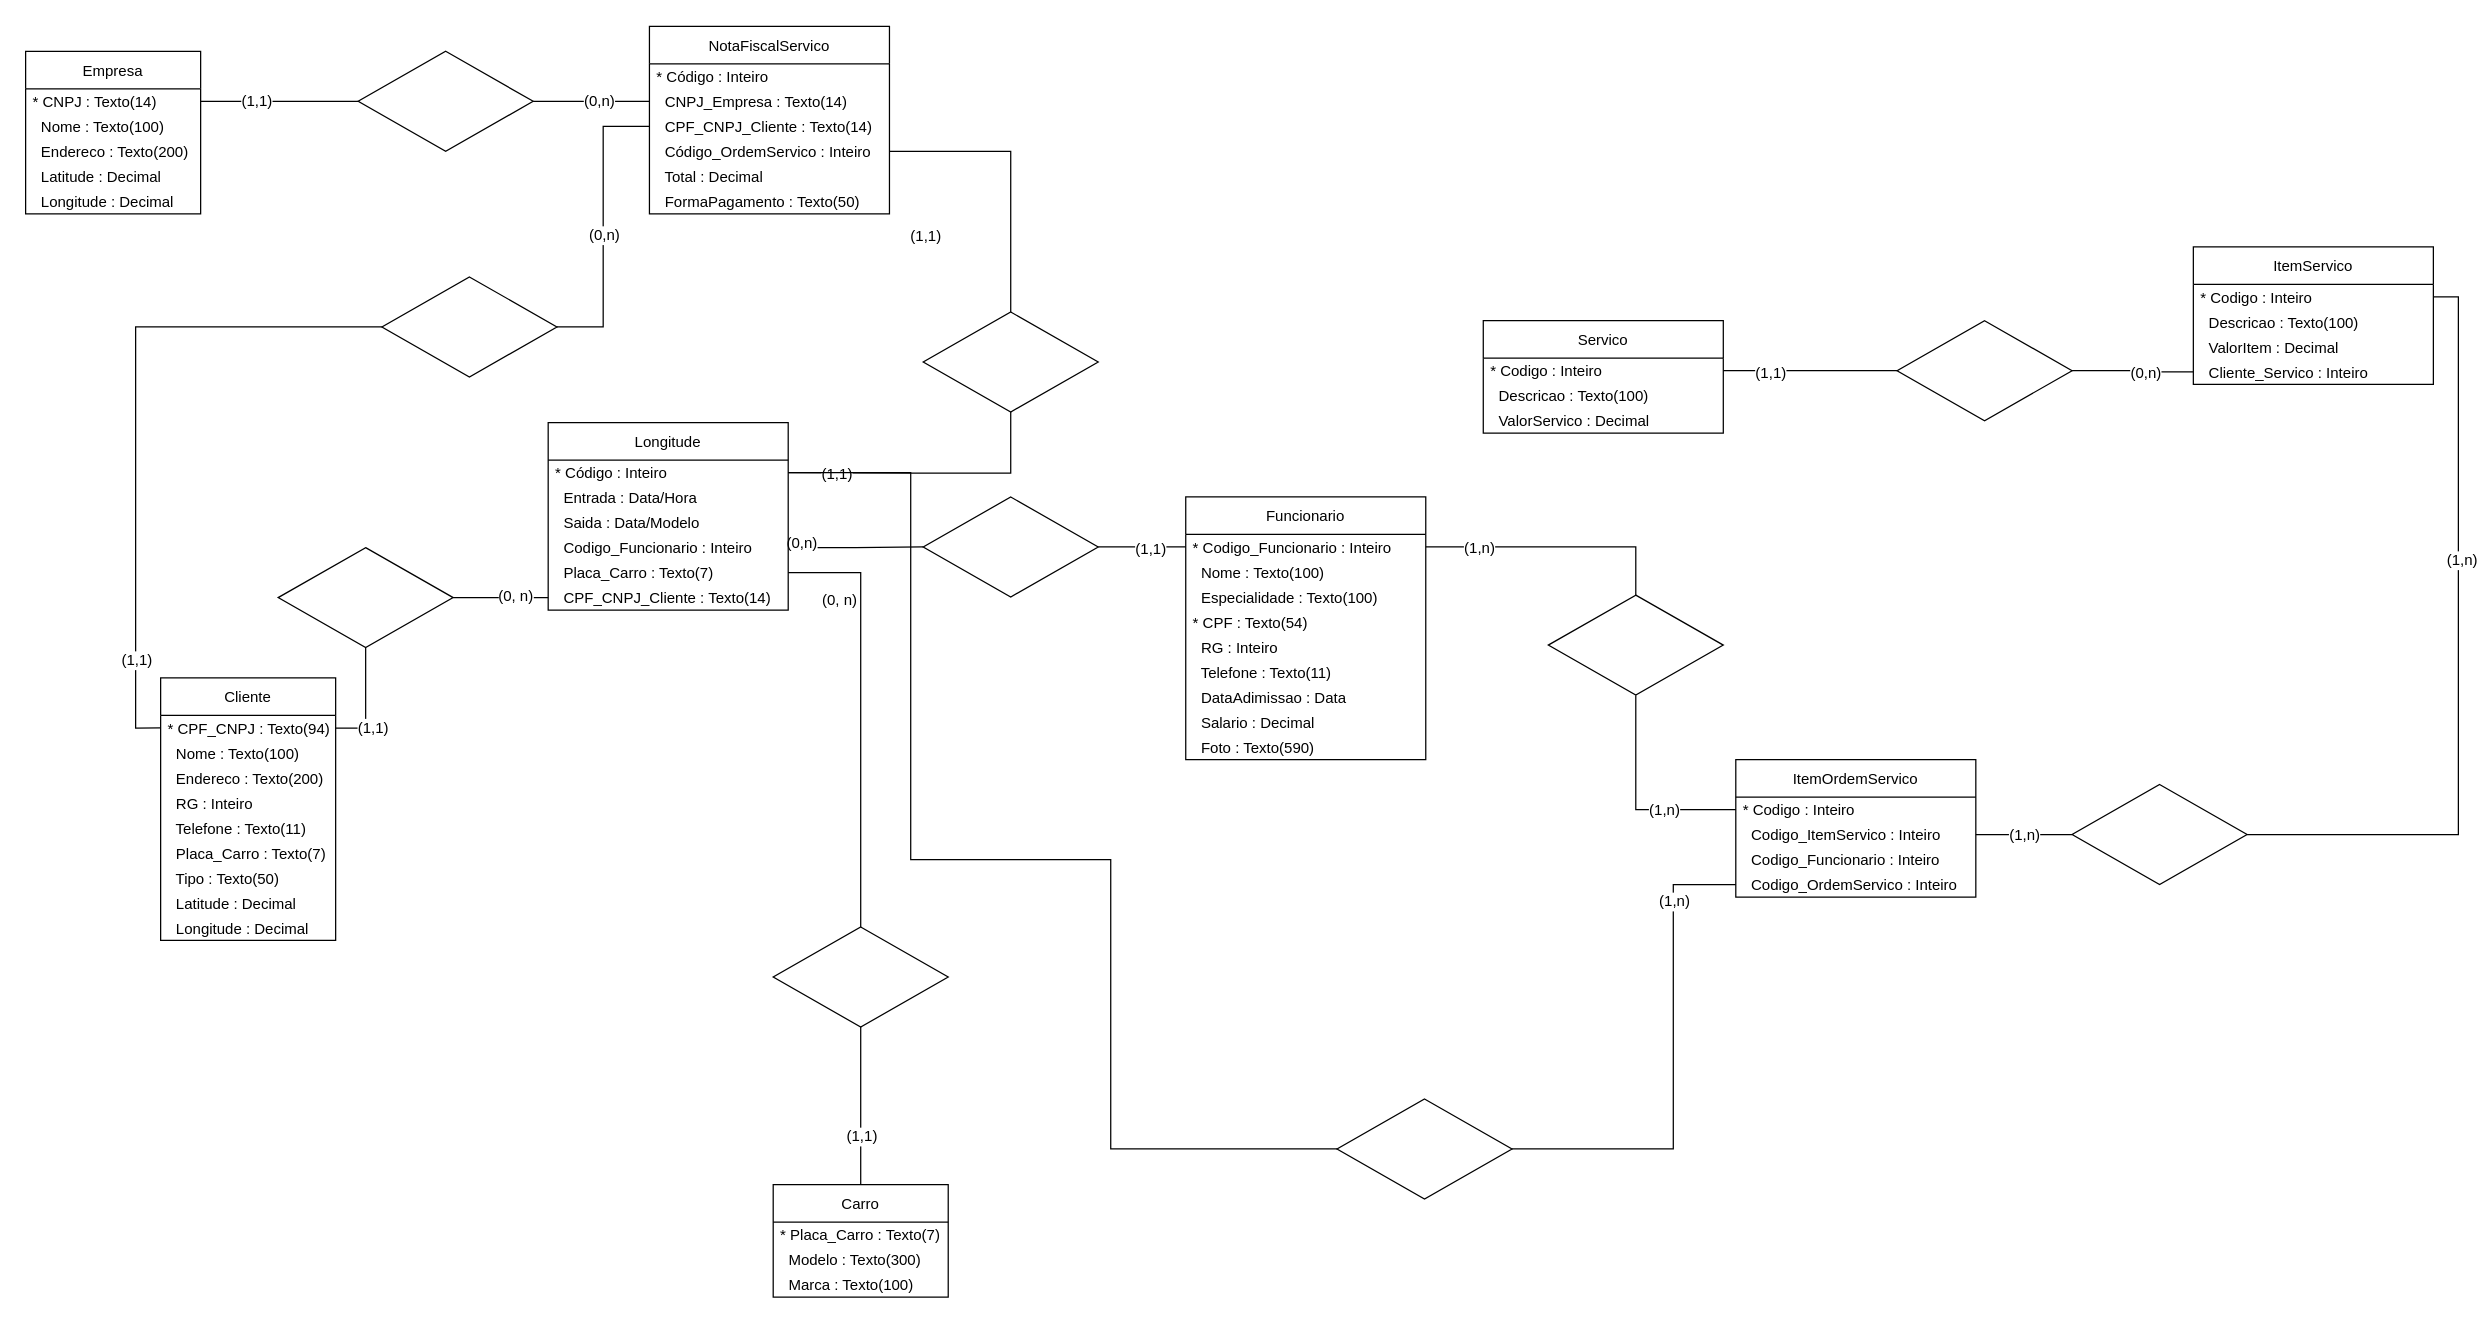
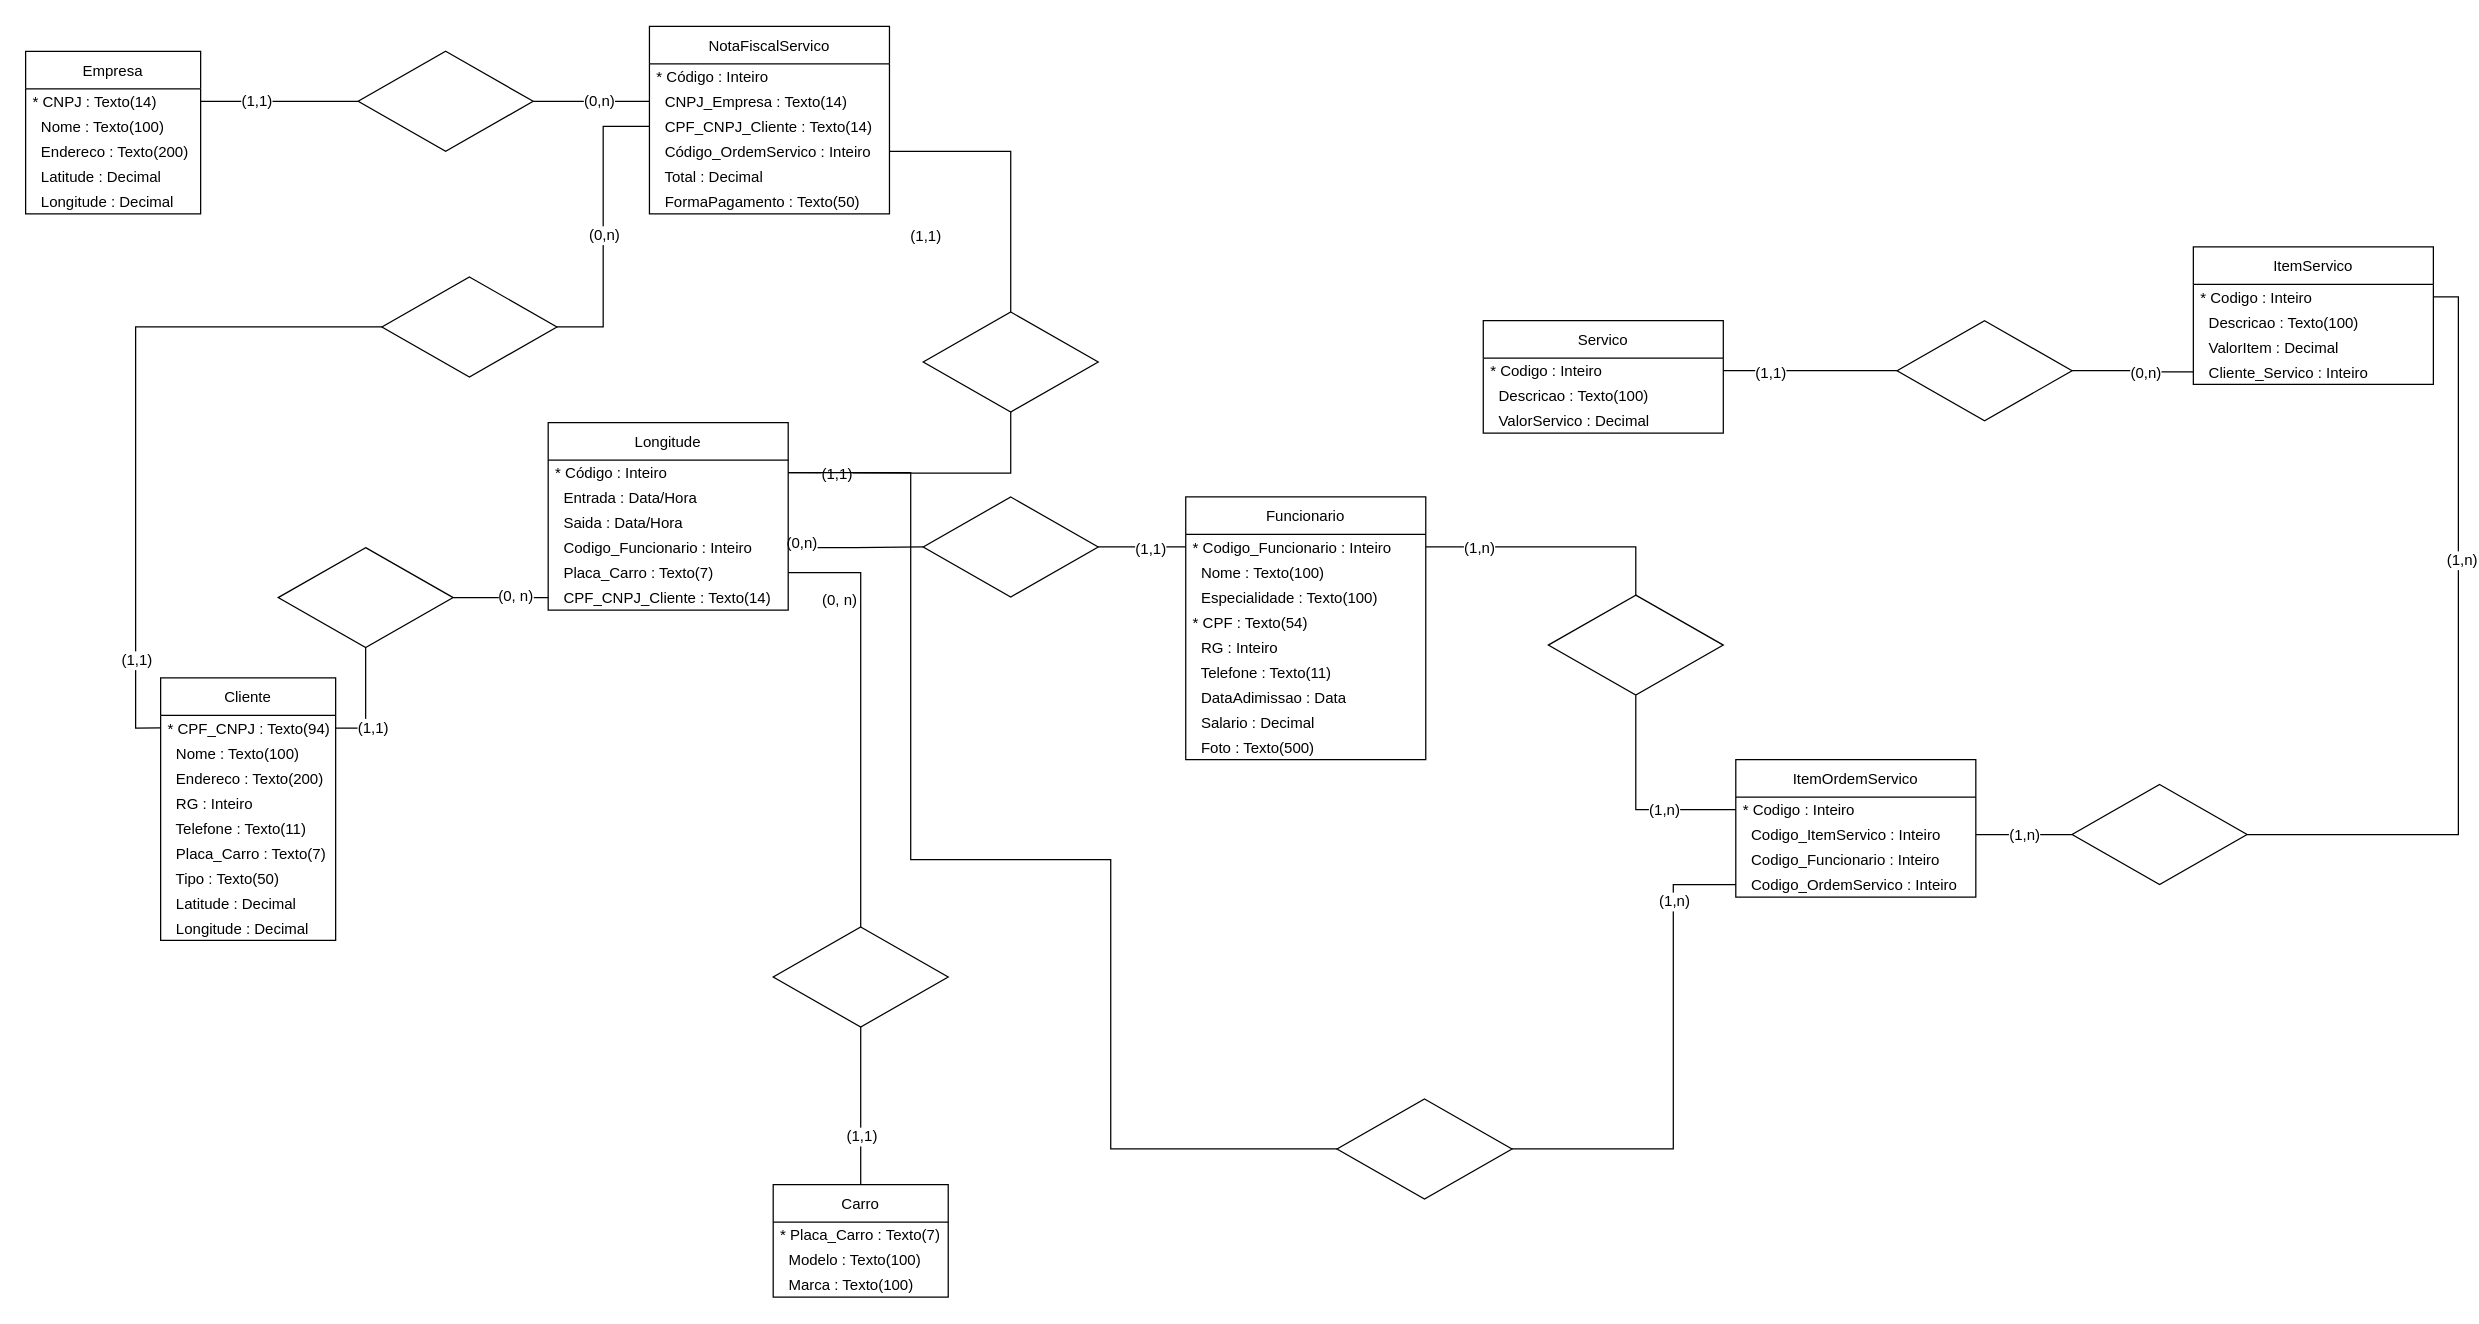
node "Saida : Data/Modelo": label "Saida : Data/Modelo" -> "Saida : Data/Hora"
node "Foto : Texto(590)": label "Foto : Texto(590)" -> "Foto : Texto(500)"
node "Modelo : Texto(300)": label "Modelo : Texto(300)" -> "Modelo : Texto(100)"
